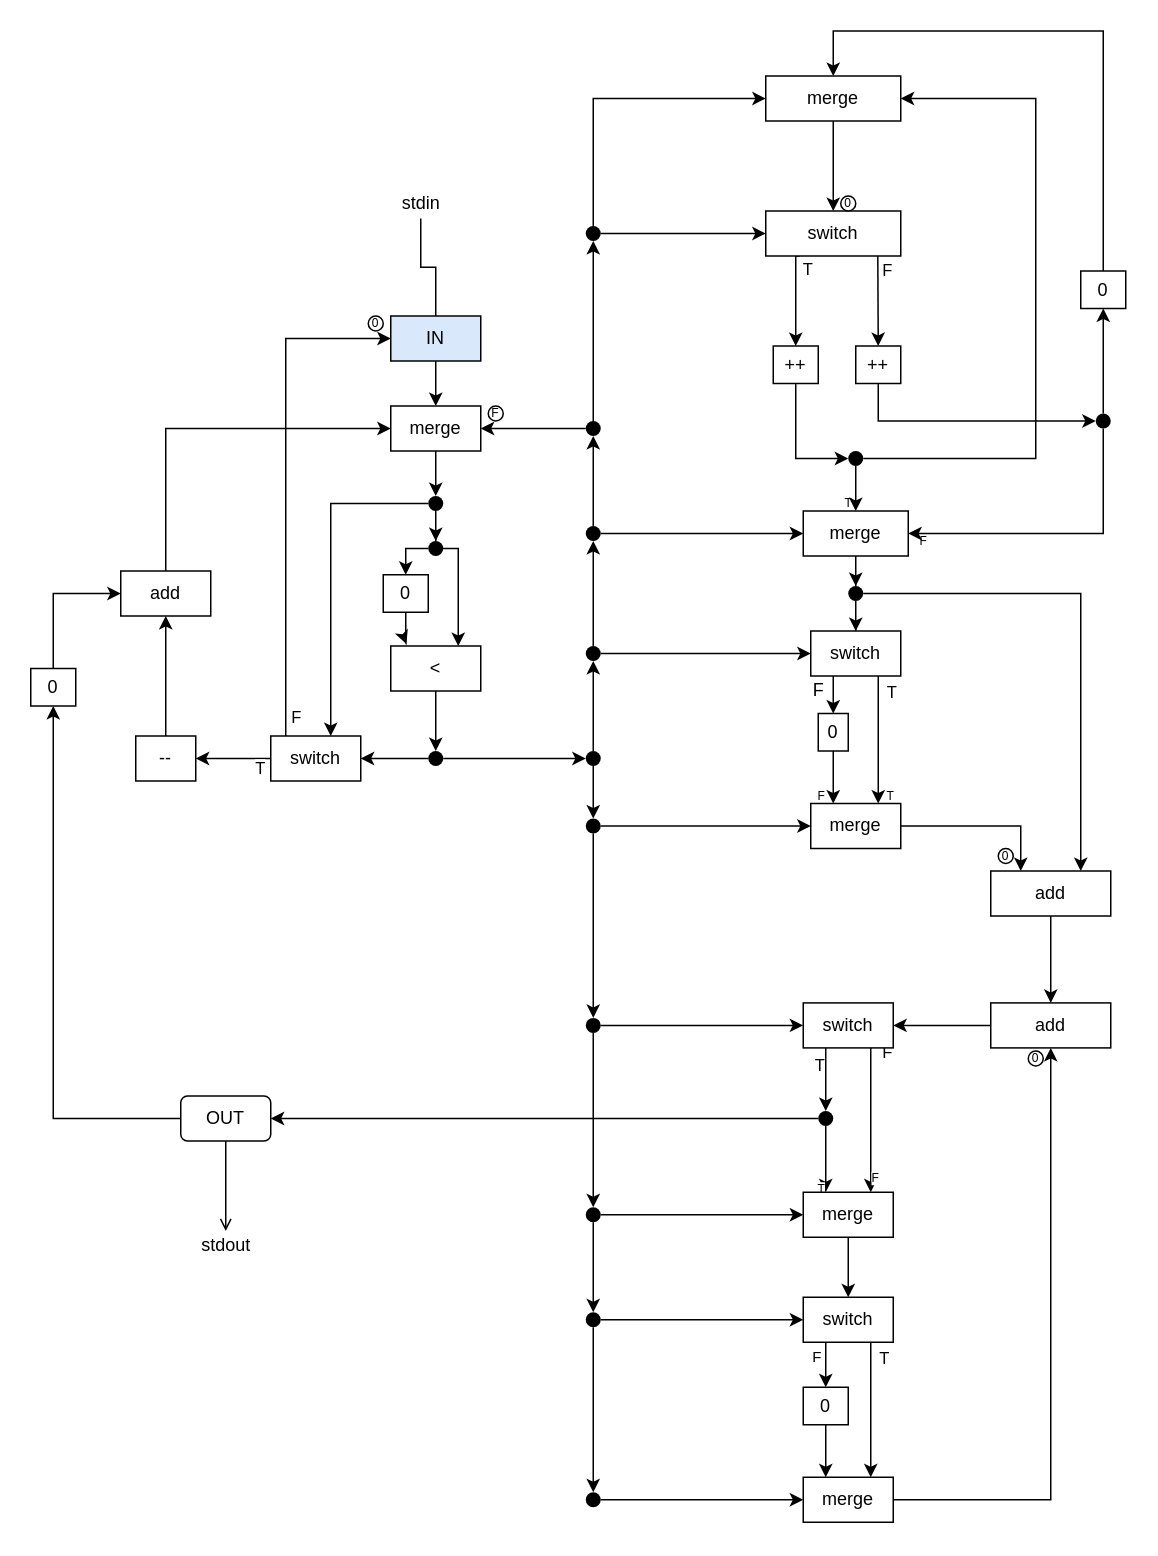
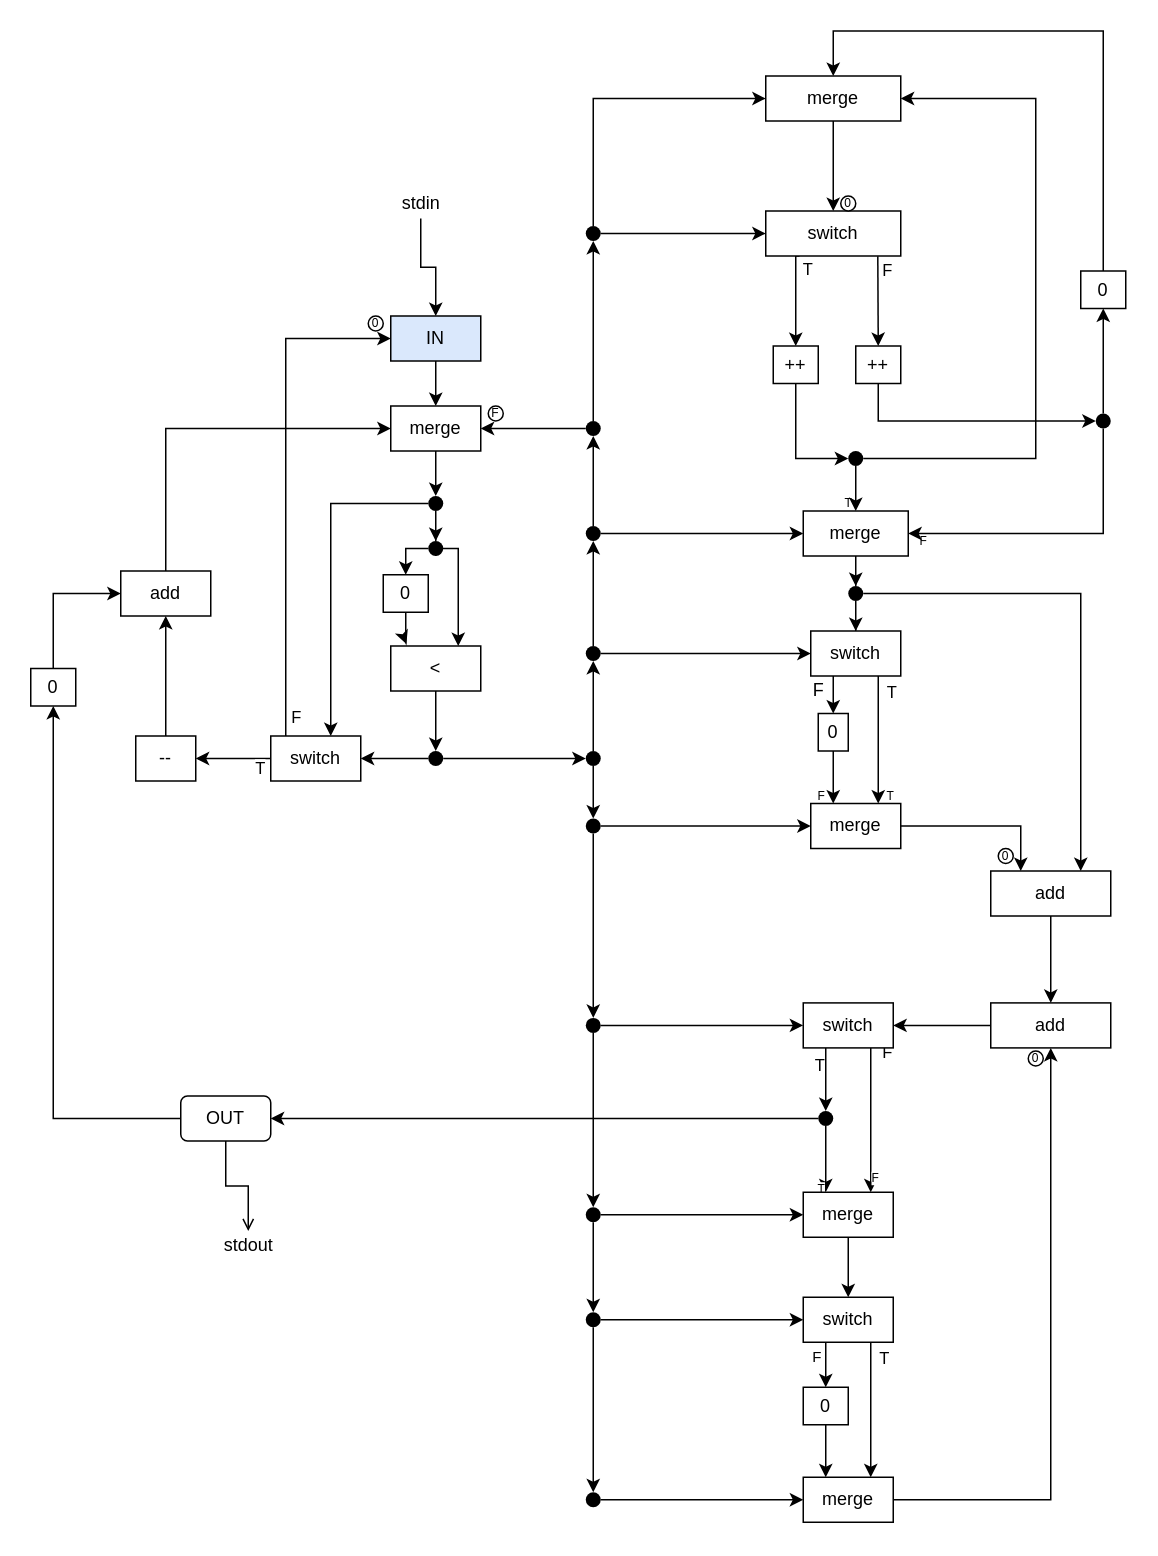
edge "stdin" -- "IN": arrowhead none -> classic
node "stdout": moved (226, 1246) -> (248, 1246)
